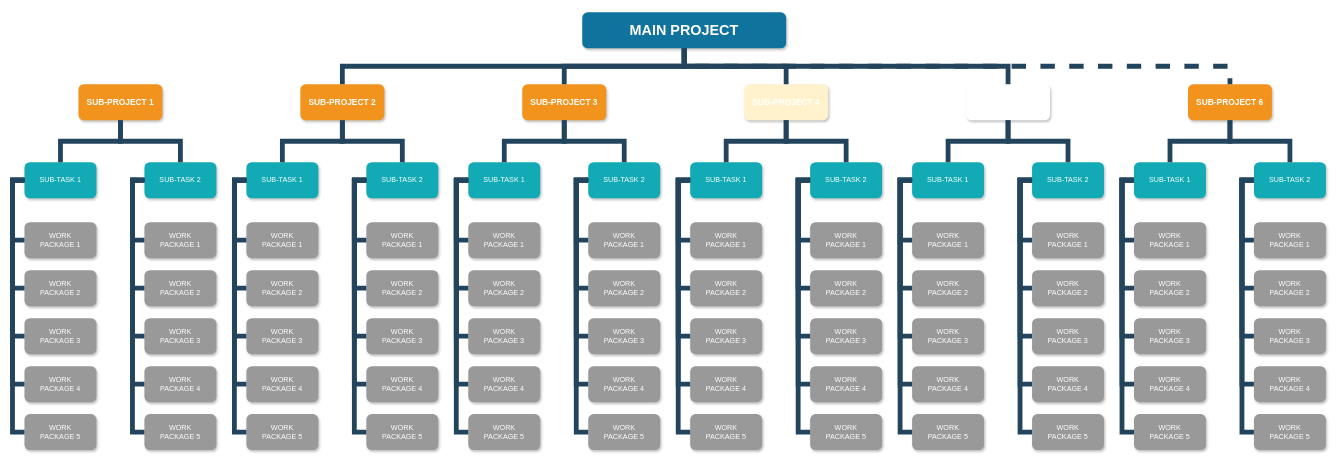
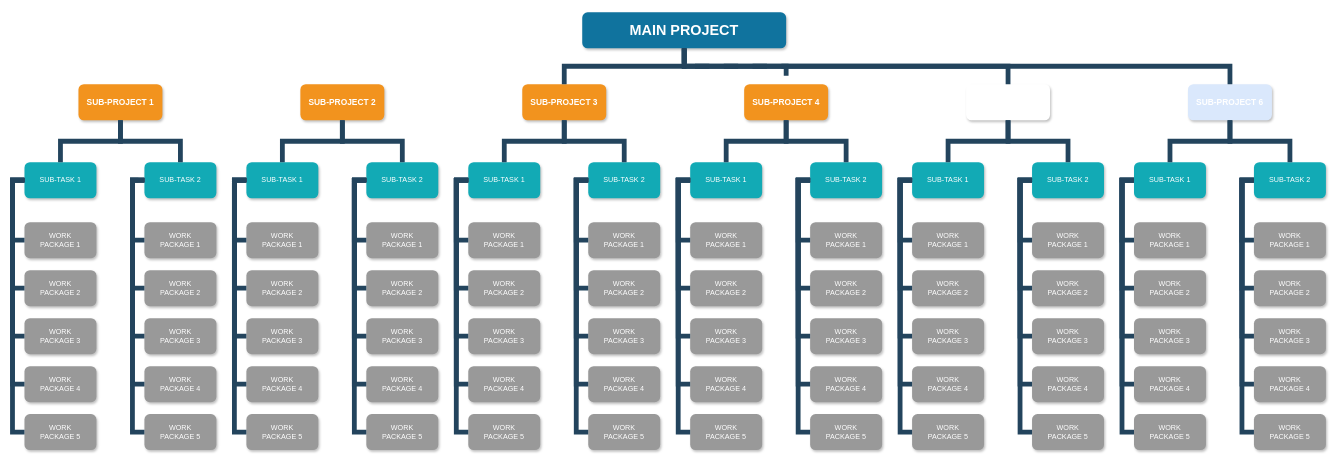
edge "MAIN PROJECT" -- "SUB-PROJECT 2": removed
edge "MAIN PROJECT" -- "SUB-PROJECT 6": style dashed -> solid
edge "MAIN PROJECT" -- "SUB-PROJECT 4": style solid -> dashed
node "SUB-PROJECT 4": fillcolor #fff2cc -> #f2931e
node "SUB-PROJECT 6": fillcolor #f2931e -> #dae8fc
